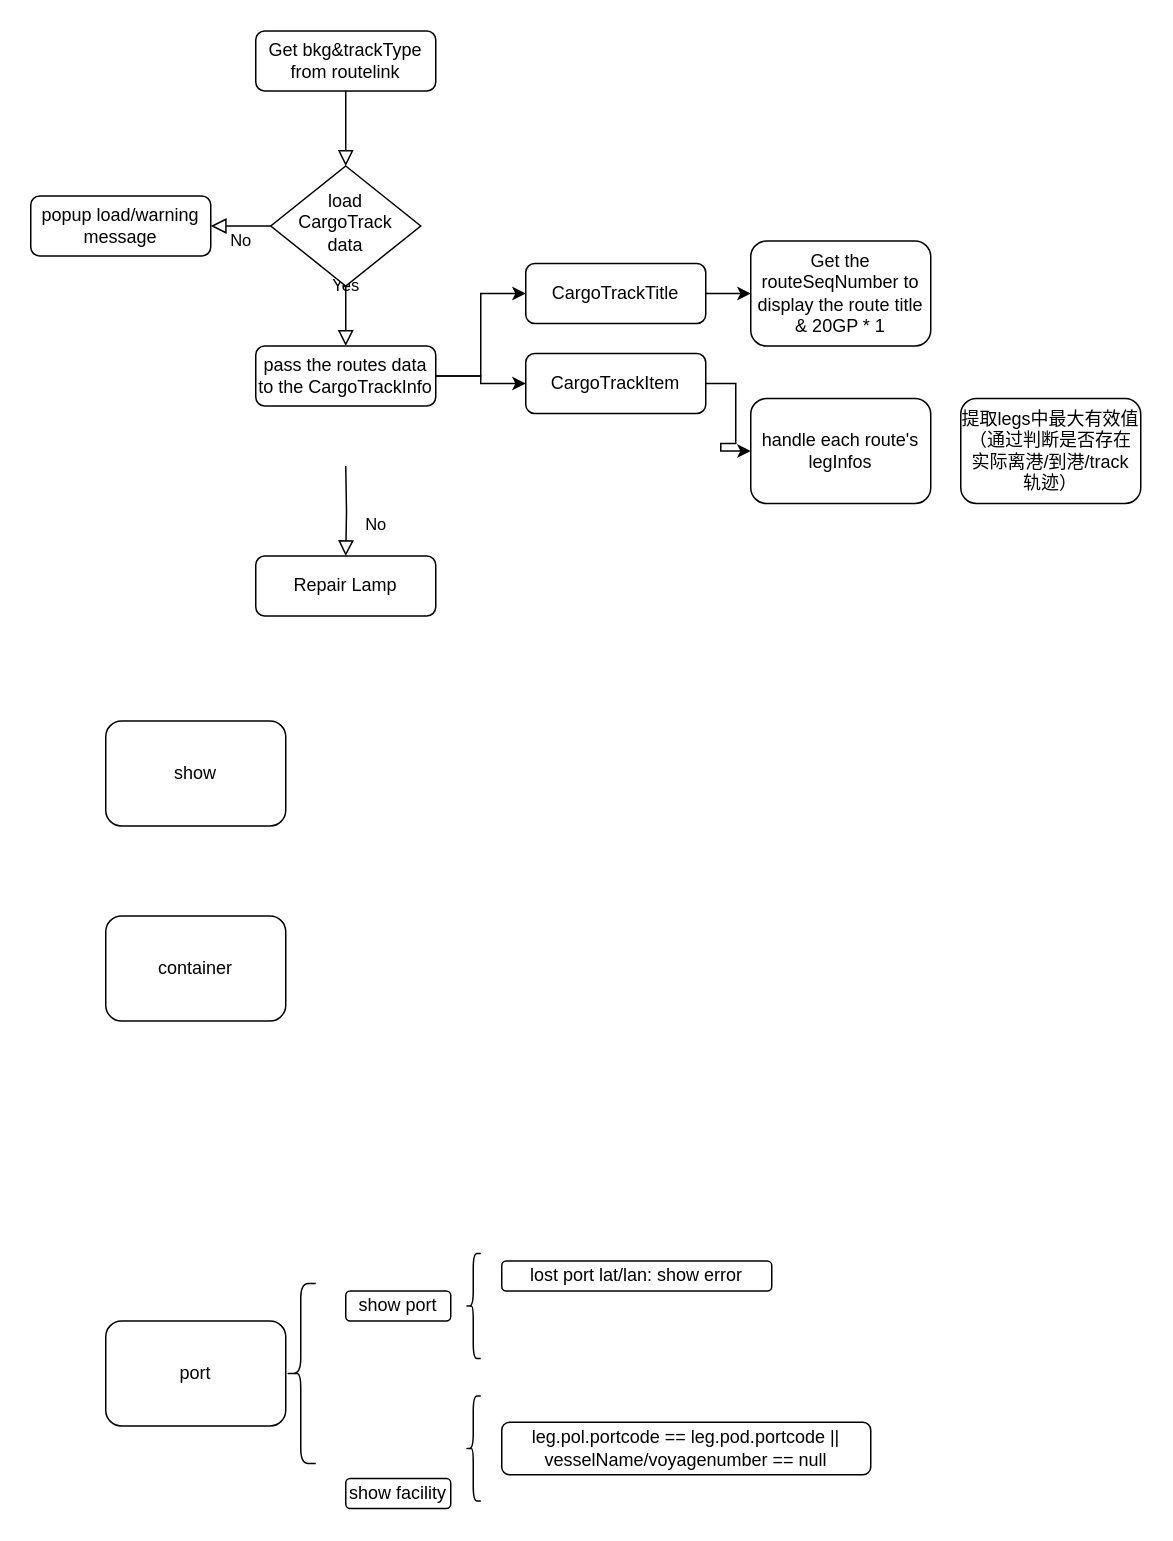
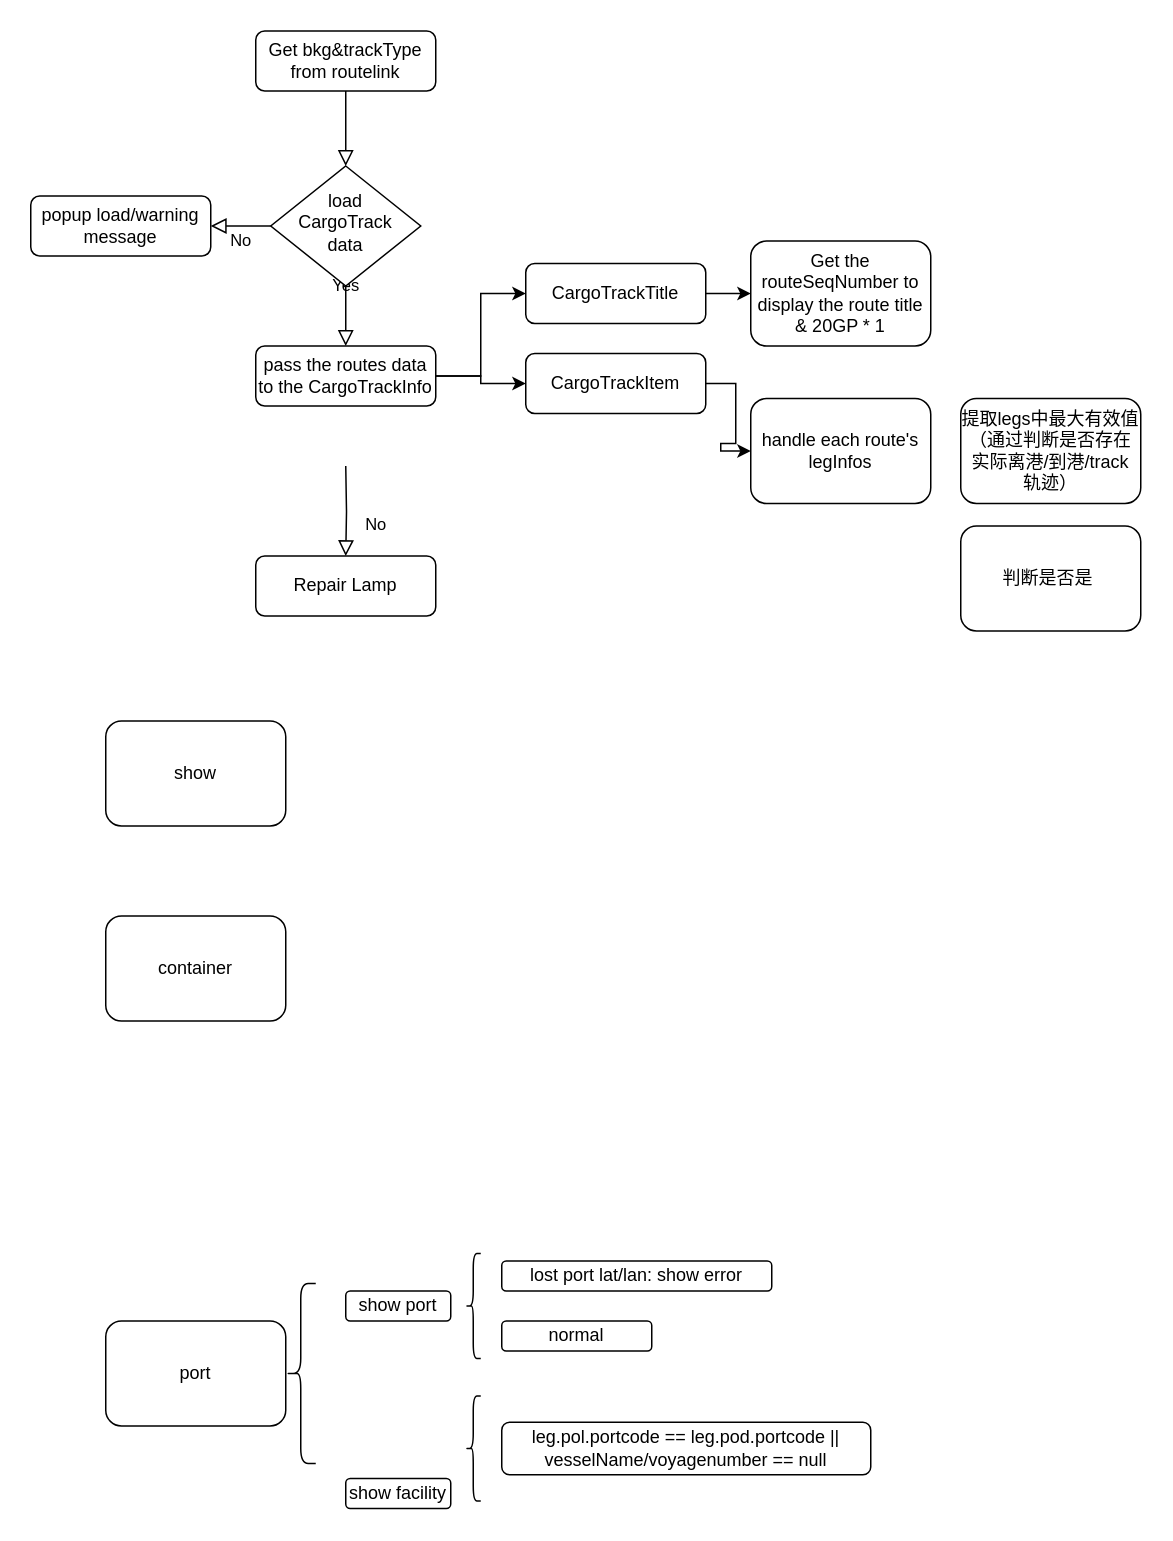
node "判断是否是": added
node "normal": added
